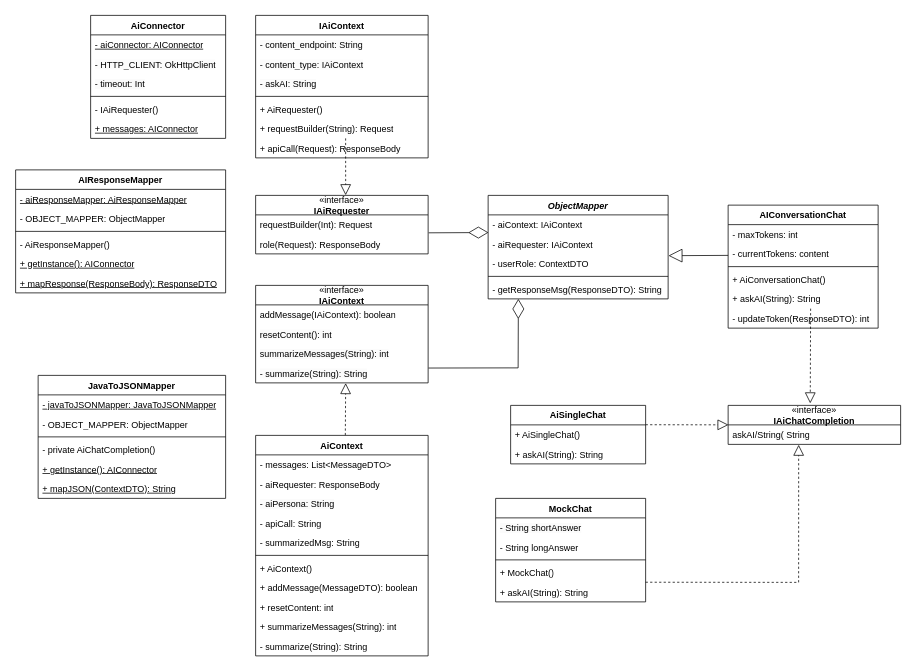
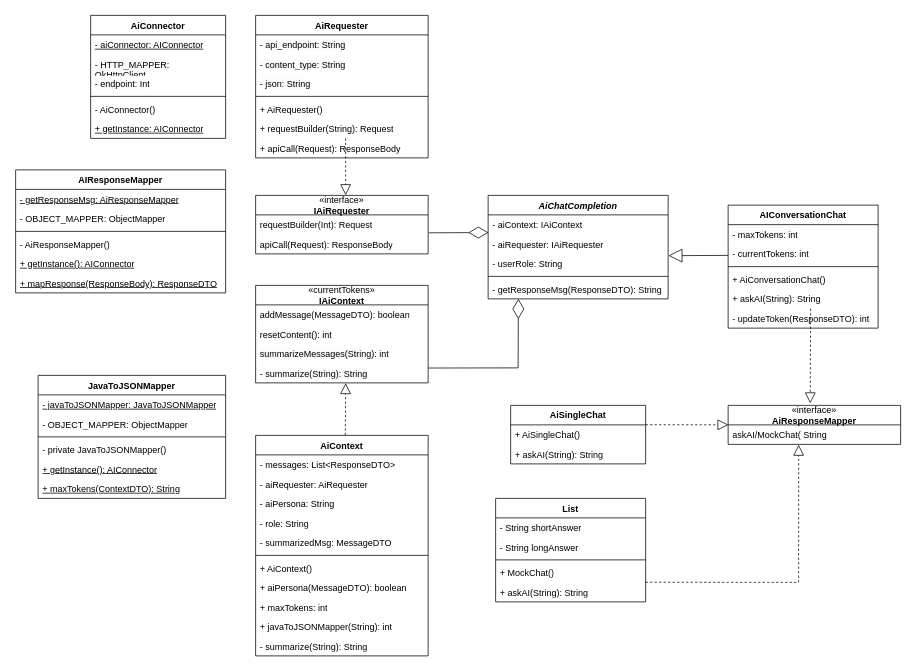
node "IAiContext": label "IAiContext" -> "AiRequester"
node "- content_endpoint: String": label "- content_endpoint: String" -> "- api_endpoint: String"
node "- HTTP_CLIENT: OkHttpClient": label "- HTTP_CLIENT: OkHttpClient" -> "- HTTP_MAPPER: OkHttpClient"
node "- content_type: IAiContext": label "- content_type: IAiContext" -> "- content_type: String"
node "- timeout: Int": label "- timeout: Int" -> "- endpoint: Int"
node "- askAI: String": label "- askAI: String" -> "- json: String"
node "- IAiRequester()": label "- IAiRequester()" -> "- AiConnector()"
node "+ messages: AIConnector": label "+ messages: AIConnector" -> "+ getInstance: AIConnector"
node "- aiResponseMapper: AiResponseMapper": label "- aiResponseMapper: AiResponseMapper" -> "- getResponseMsg: AiResponseMapper"
node "ObjectMapper": label "ObjectMapper" -> "AiChatCompletion"
node "role(Request): ResponseBody": label "role(Request): ResponseBody" -> "apiCall(Request): ResponseBody"
node "- aiRequester: IAiContext": label "- aiRequester: IAiContext" -> "- aiRequester: IAiRequester"
node "- currentTokens: content": label "- currentTokens: content" -> "- currentTokens: int"
node "- userRole: ContextDTO": label "- userRole: ContextDTO" -> "- userRole: String"
node "«interface» IAiContext": label "«interface» IAiContext" -> "«currentTokens» IAiContext"
node "addMessage(IAiContext): boolean": label "addMessage(IAiContext): boolean" -> "addMessage(MessageDTO): boolean"
node "«interface» IAiChatCompletion": label "«interface» IAiChatCompletion" -> "«interface» AiResponseMapper"
node "askAI/String( String": label "askAI/String( String" -> "askAI/MockChat( String"
node "- private AiChatCompletion()": label "- private AiChatCompletion()" -> "- private JavaToJSONMapper()"
node "- messages: List<MessageDTO>": label "- messages: List<MessageDTO>" -> "- messages: List<ResponseDTO>"
node "- aiRequester: ResponseBody": label "- aiRequester: ResponseBody" -> "- aiRequester: AiRequester"
node "+ mapJSON(ContextDTO): String": label "+ mapJSON(ContextDTO): String" -> "+ maxTokens(ContextDTO): String"
node "MockChat": label "MockChat" -> "List"
node "- apiCall: String": label "- apiCall: String" -> "- role: String"
node "- summarizedMsg: String": label "- summarizedMsg: String" -> "- summarizedMsg: MessageDTO"
node "+ addMessage(MessageDTO): boolean": label "+ addMessage(MessageDTO): boolean" -> "+ aiPersona(MessageDTO): boolean"
node "+ resetContent: int": label "+ resetContent: int" -> "+ maxTokens: int"
node "+ summarizeMessages(String): int": label "+ summarizeMessages(String): int" -> "+ javaToJSONMapper(String): int"
